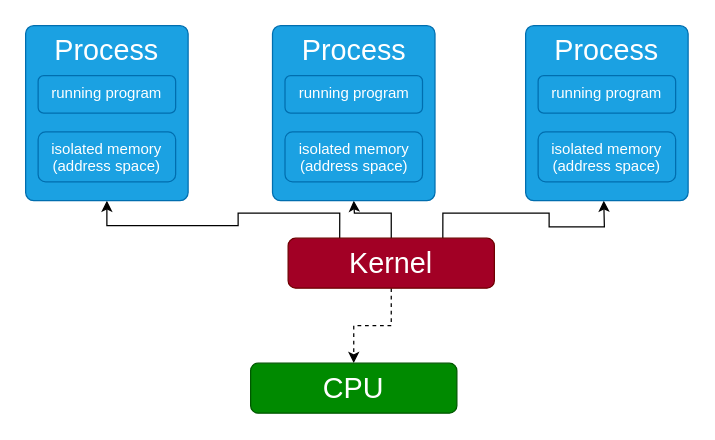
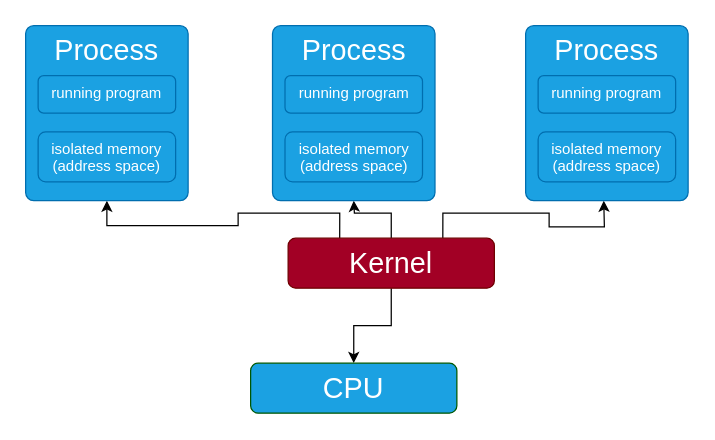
edge "Kernel" -> "CPU": style dashed -> solid
node "CPU": fillcolor #008a00 -> #1ba1e2
